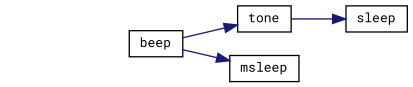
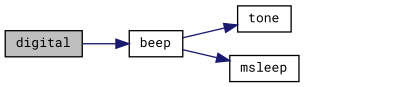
node "sleep": removed
node "digital": added
